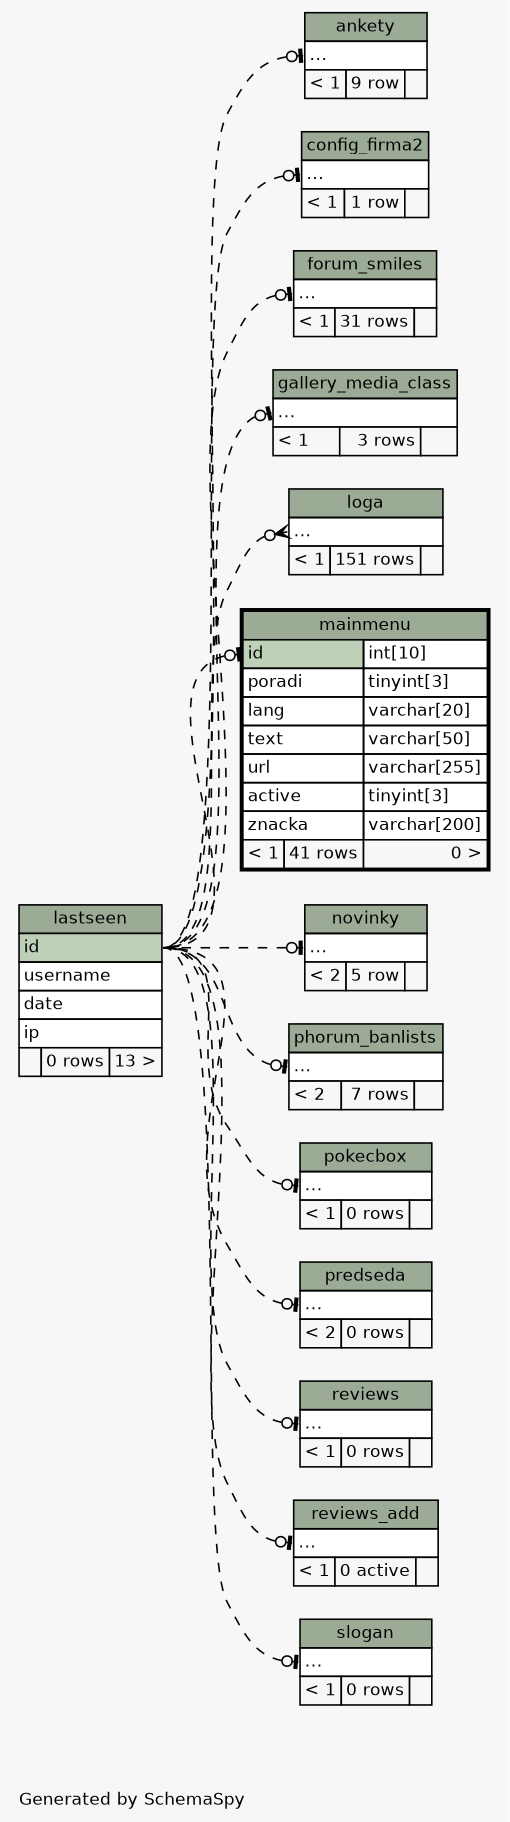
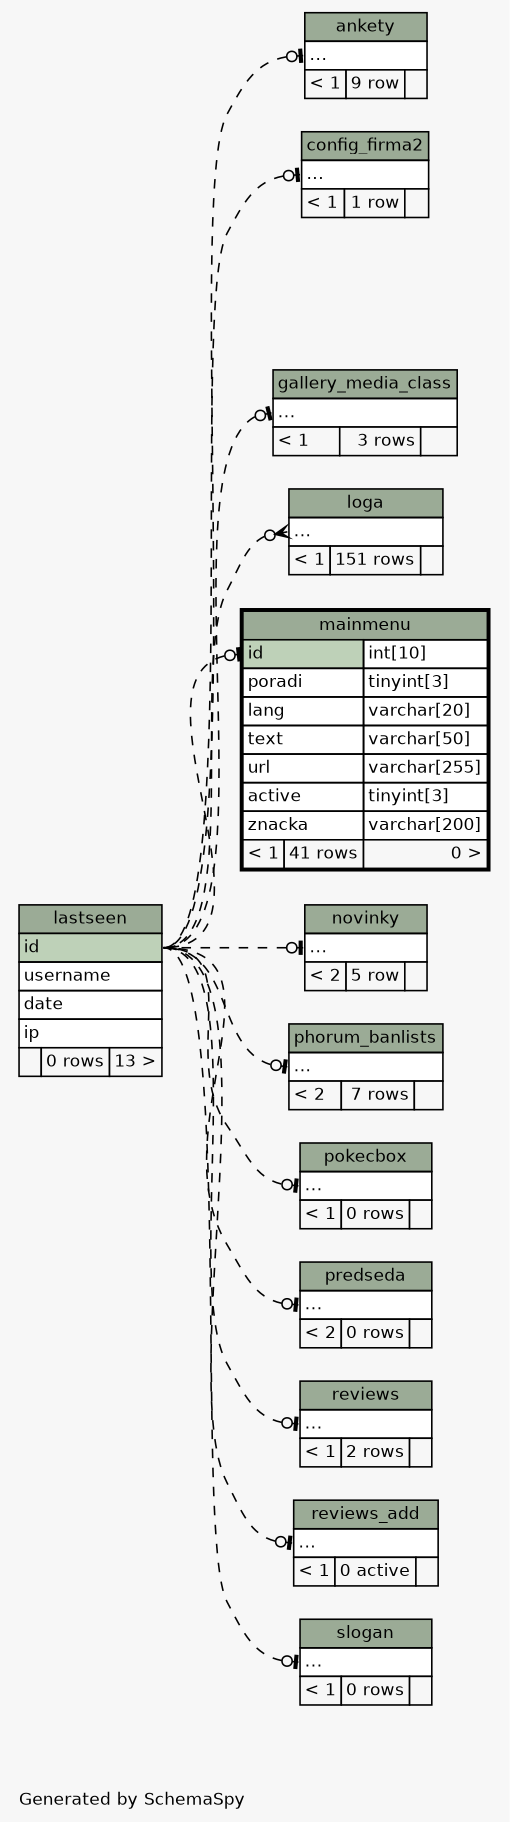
node "forum_smiles": removed
node "reviews": text "0 rows" -> "2 rows"
